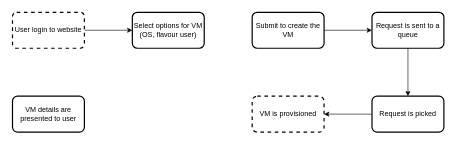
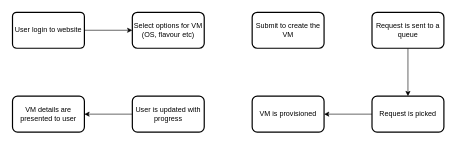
node "User login to website": style dashed -> solid
node "Select options for VM (OS, flavour user)": label "Select options for VM (OS, flavour user)" -> "Select options for VM (OS, flavour etc)"
edge "Submit to create the VM" -> "Request is sent to a queue": removed
edge "User is updated with progress" -> "VM details are presented to user": added
node "User is updated with progress": added
node "VM is provisioned": style dashed -> solid
